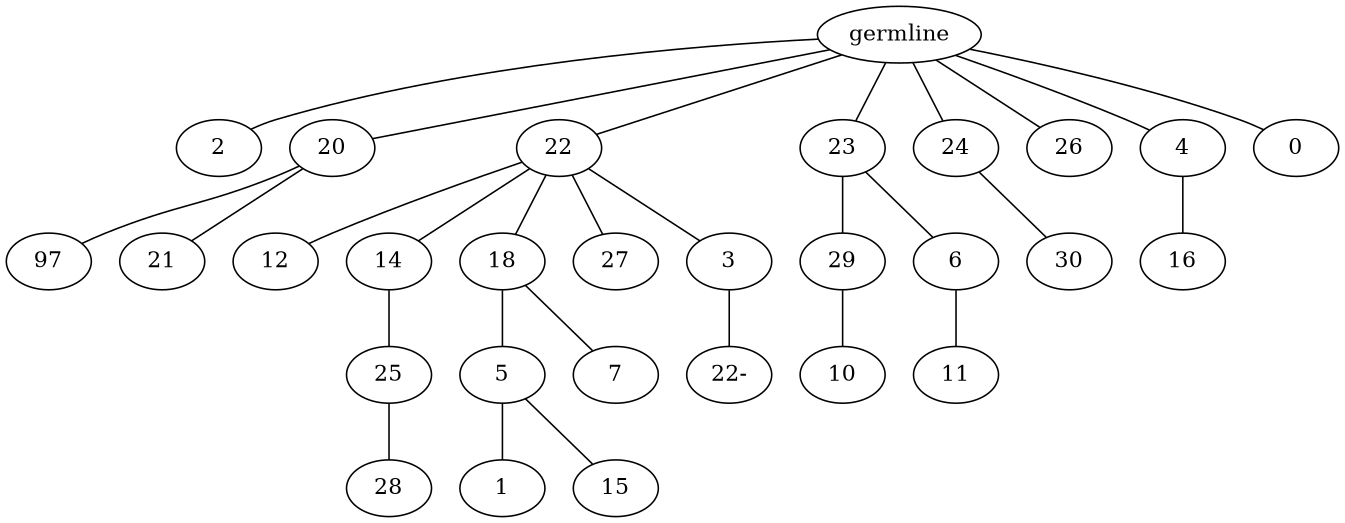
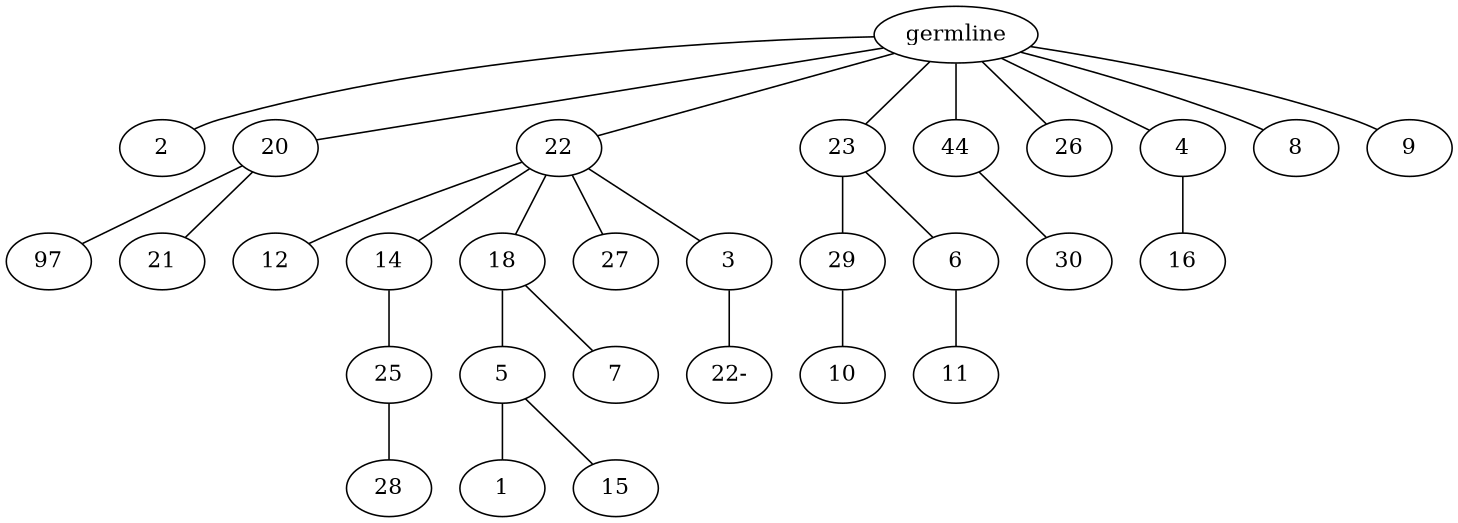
node "24": label "24" -> "44"
node "0": label "0" -> "8"
node "9": added
